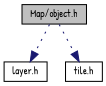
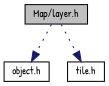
node "Map/object.h": label "Map/object.h" -> "Map/layer.h"
node "layer.h": label "layer.h" -> "object.h"
